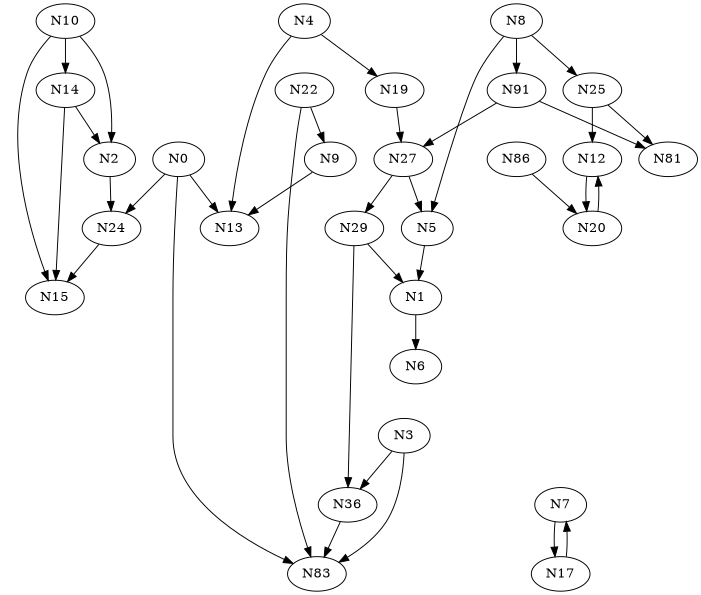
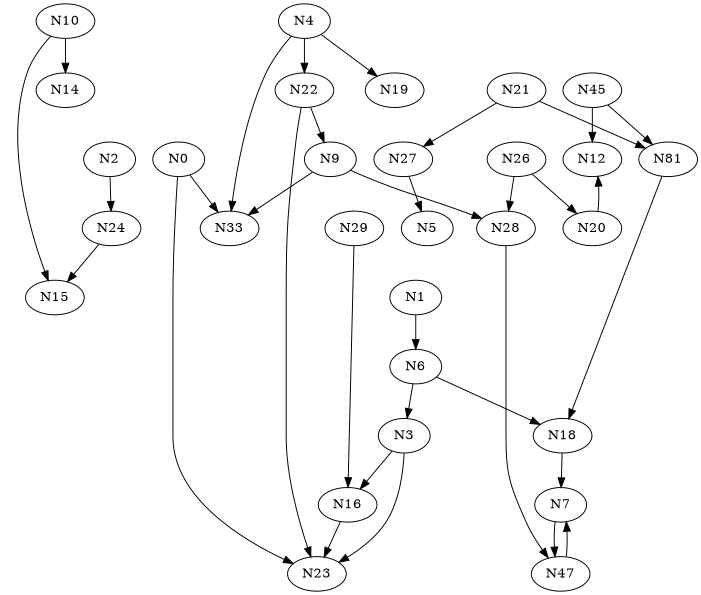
node "N8": removed
edge "N4" -> "N22": added
edge "N10" -> "N2": removed
node "N91": label "N91" -> "N21"
node "N25": label "N25" -> "N45"
edge "N19" -> "N27": removed
edge "N14" -> "N2": removed
node "N86": label "N86" -> "N26"
edge "N14" -> "N15": removed
edge "N12" -> "N20": removed
edge "N0" -> "N24": removed
edge "N27" -> "N29": removed
node "N13": label "N13" -> "N33"
node "N28": added
edge "N5" -> "N1": removed
edge "N29" -> "N1": removed
edge "N6" -> "N3": added
node "N18": added
node "N36": label "N36" -> "N16"
node "N83": label "N83" -> "N23"
node "N17": label "N17" -> "N47"
